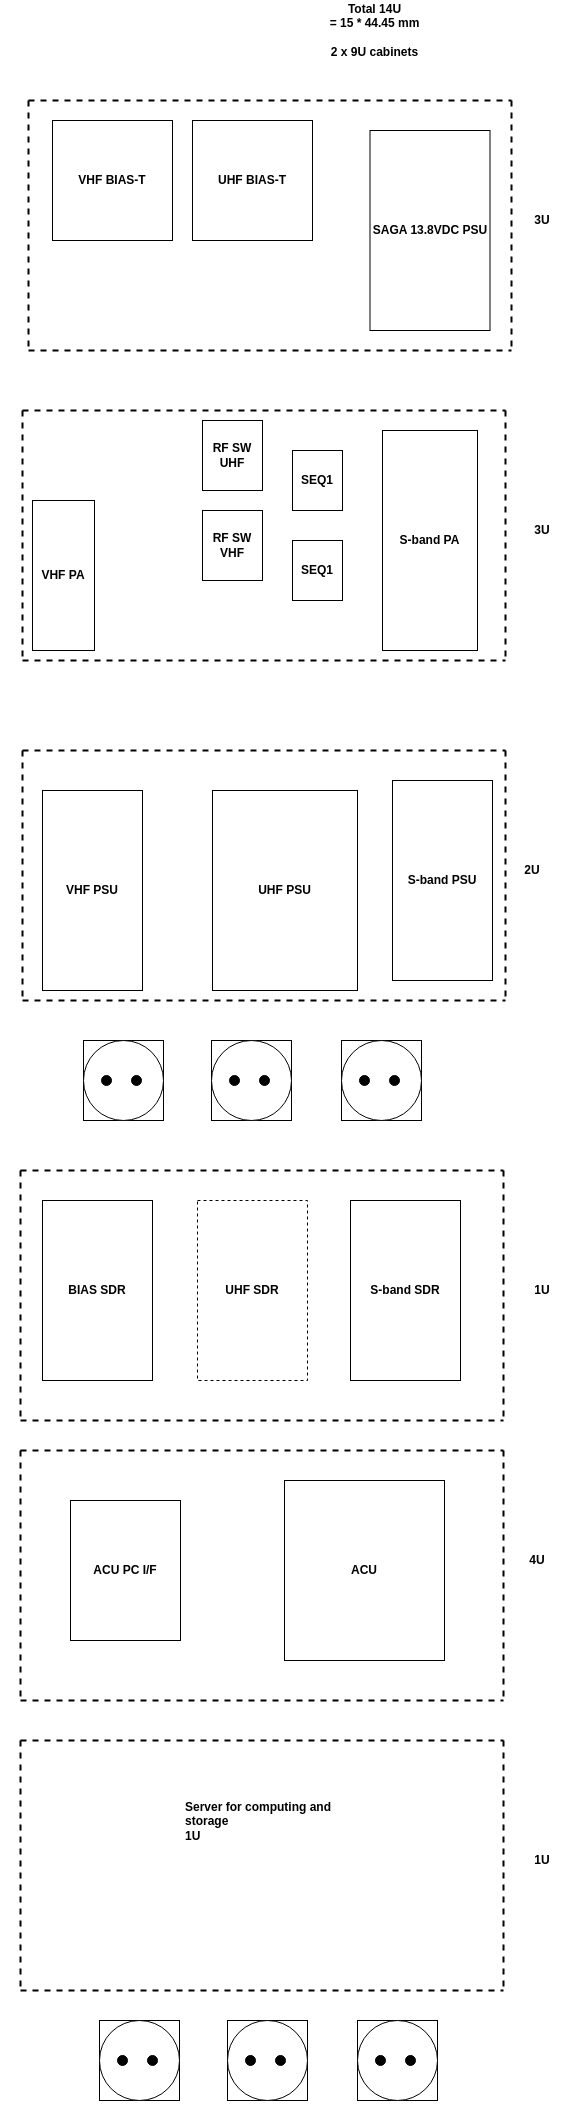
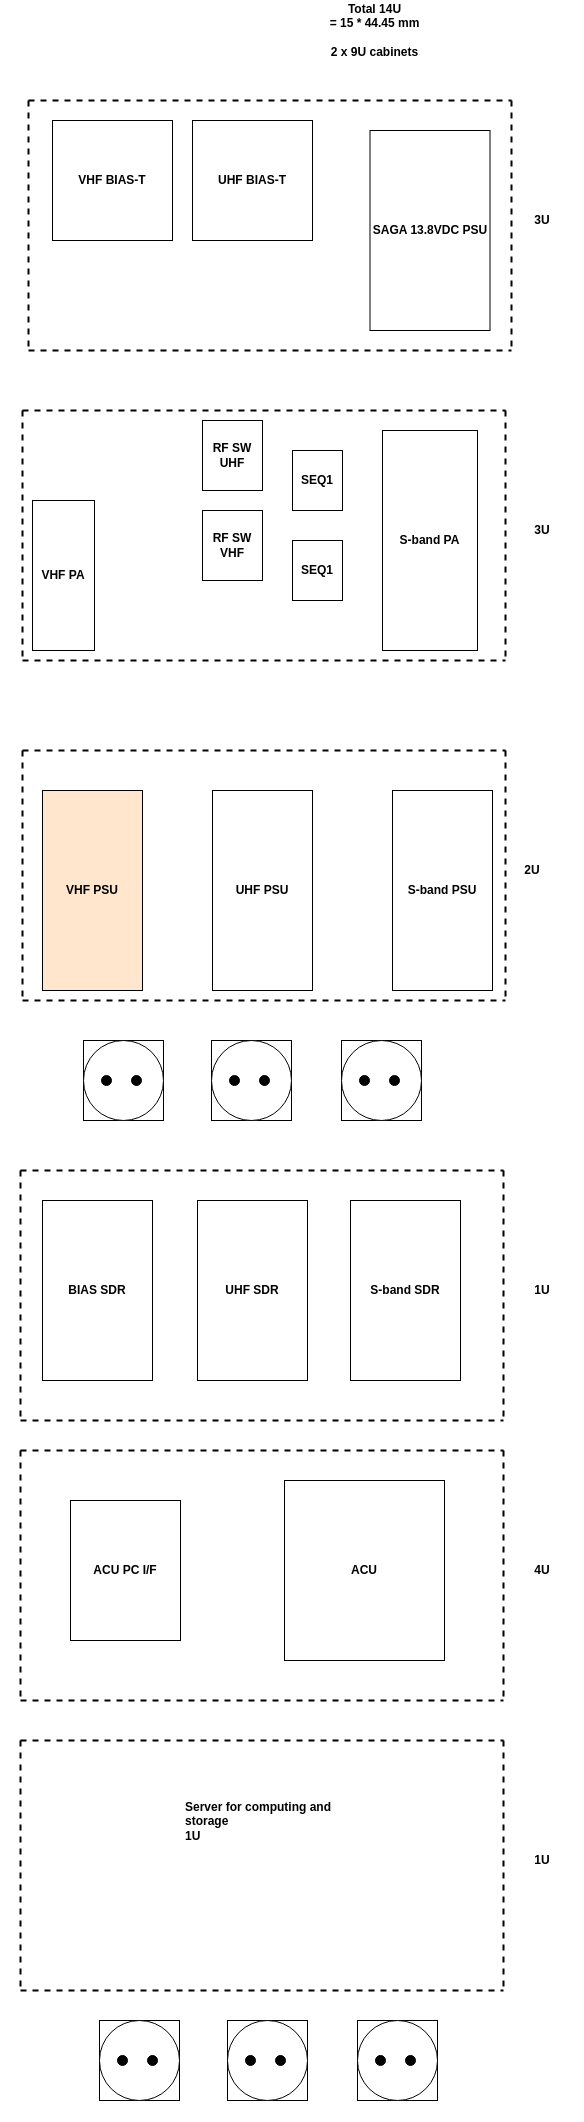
node "S-band PSU": moved (443, 881) -> (443, 891)
node "VHF PSU": fillcolor #ffffff -> #ffe6cc
node "UHF PSU": size 145x200 -> 100x200
node "UHF SDR": style dashed -> solid
node "4U": moved (538, 1561) -> (543, 1571)
